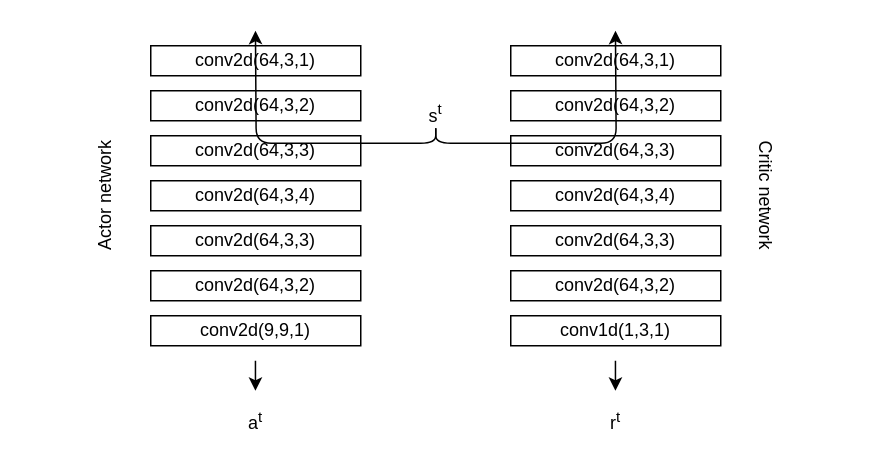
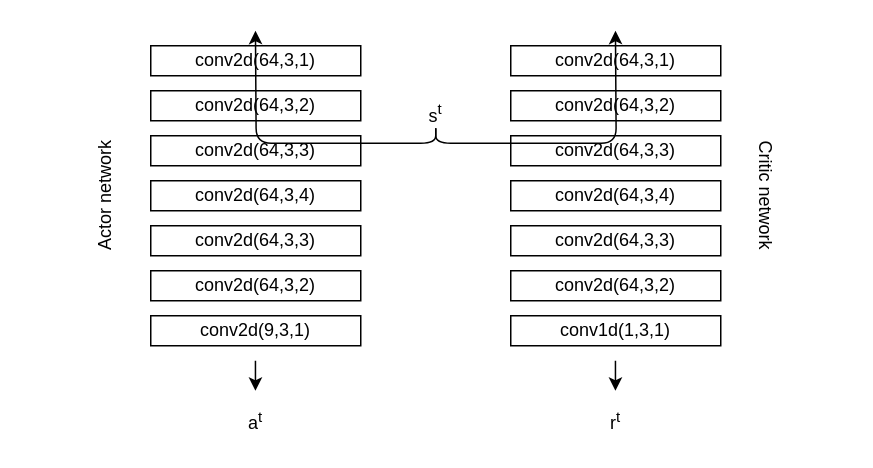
node "conv2d(9,9,1)": label "conv2d(9,9,1)" -> "conv2d(9,3,1)"
